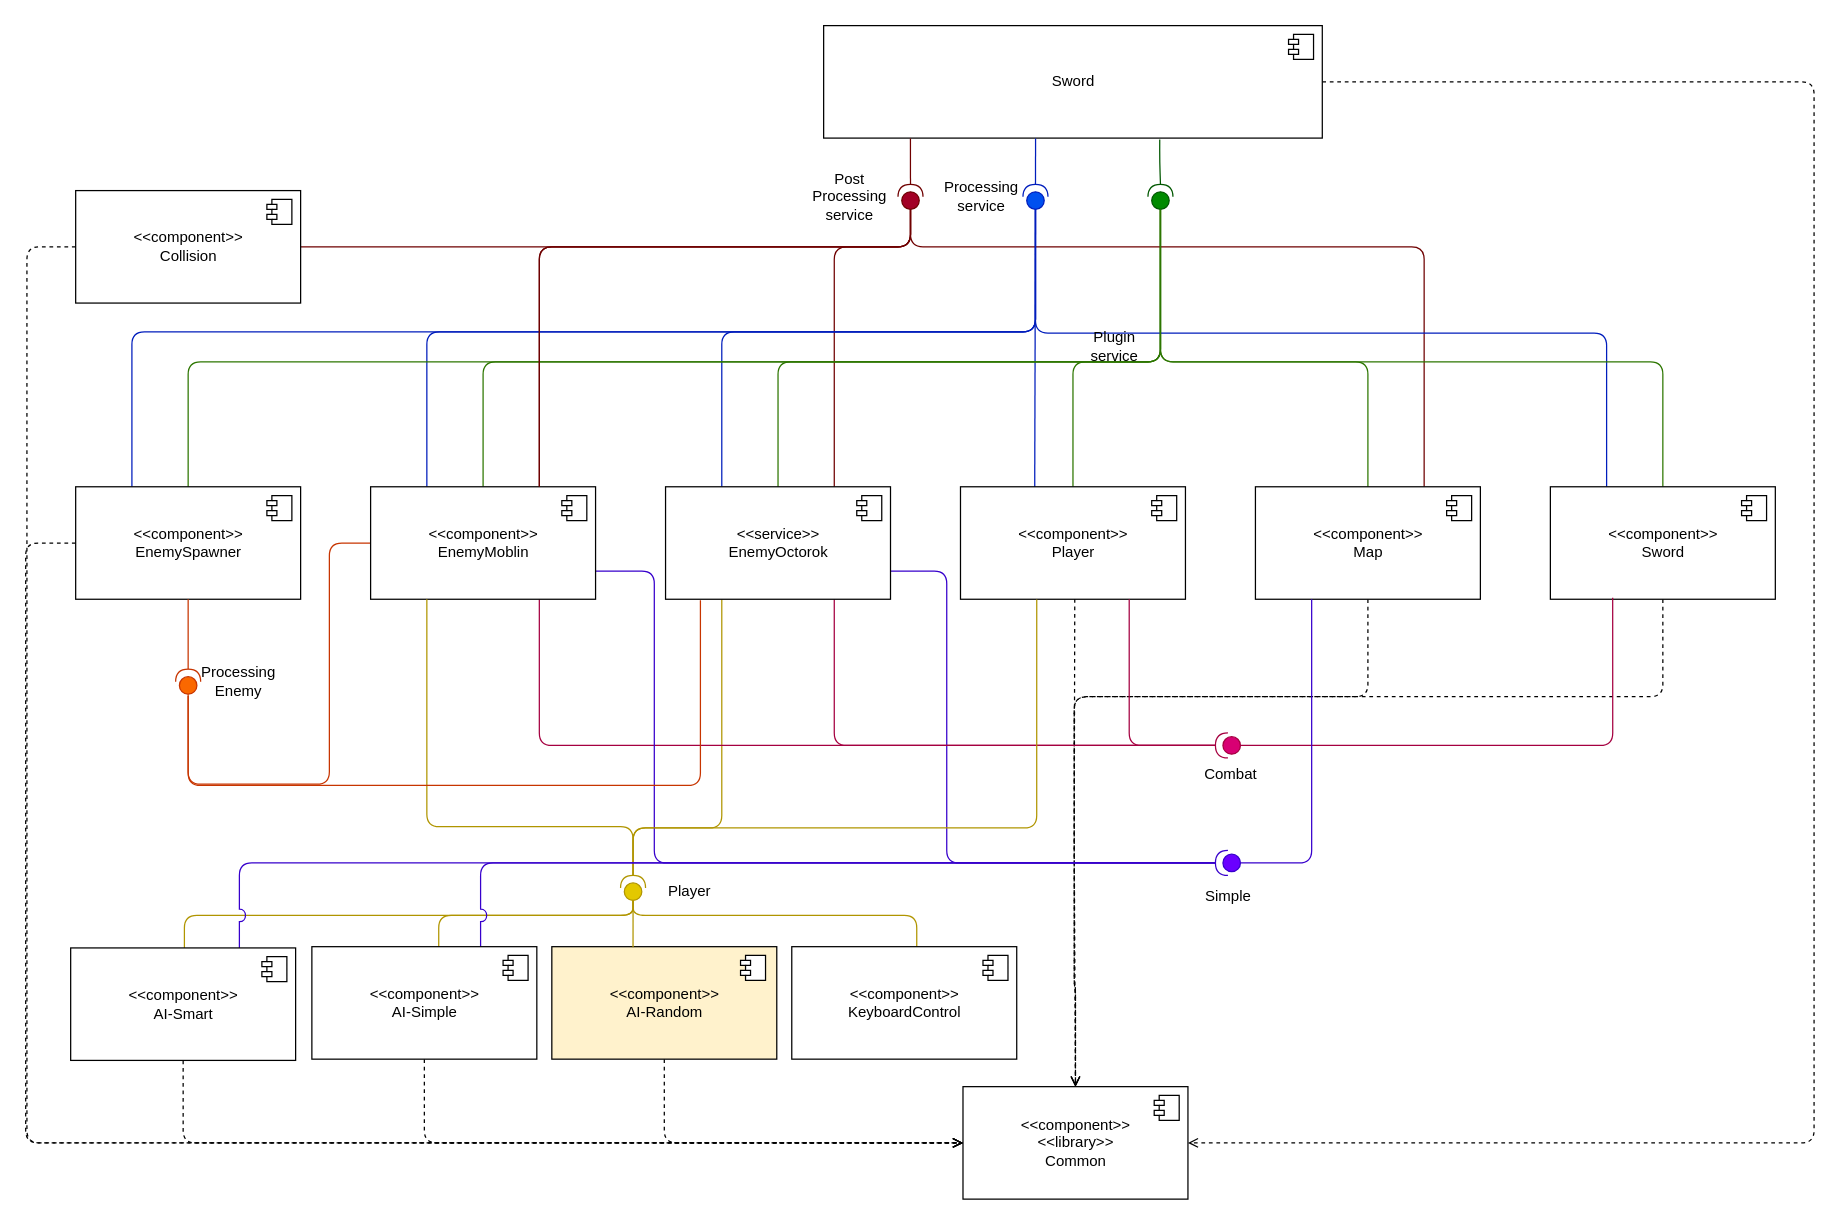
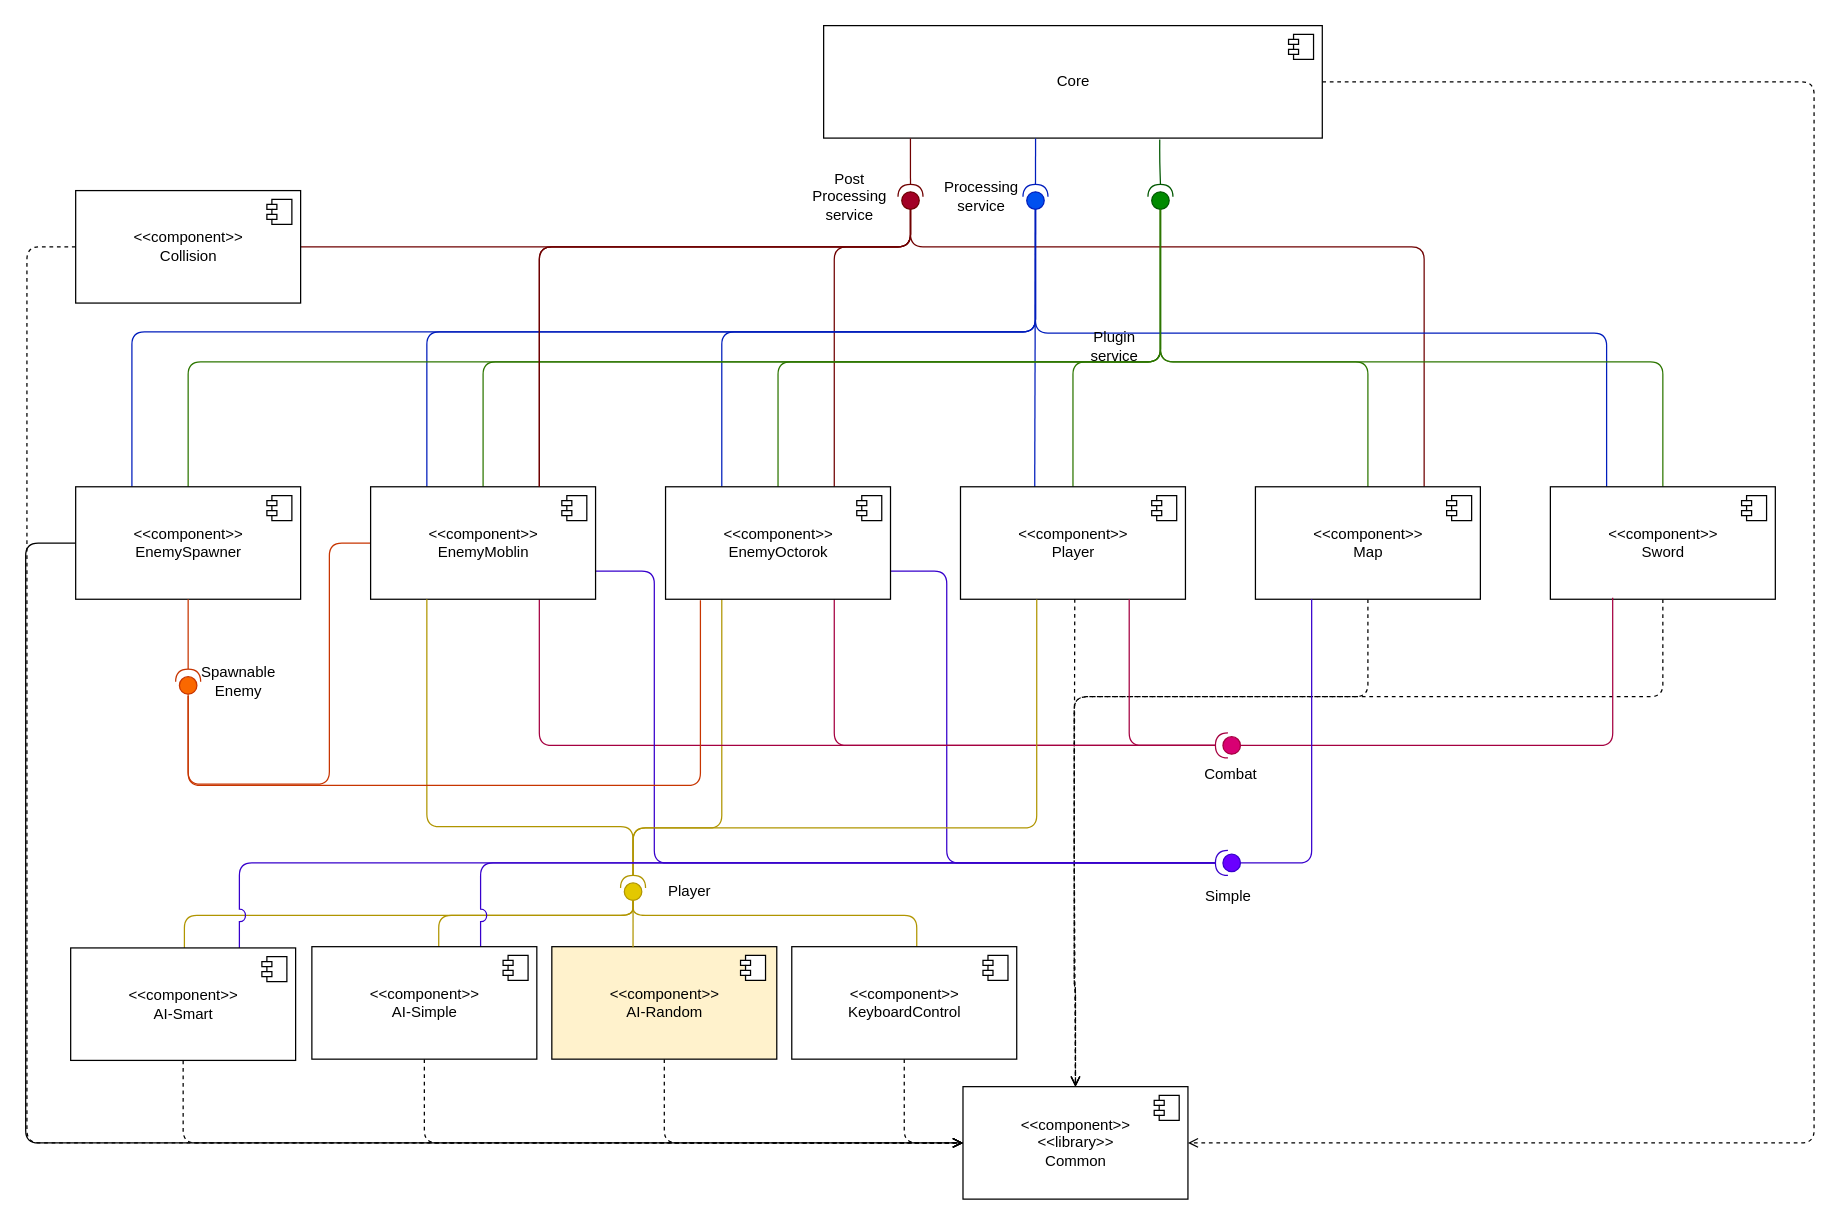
node "Sword": label "Sword" -> "Core"
edge "<<component>> EnemySpawner" -> "<<component>> <<library>> Common": style dashed -> solid
node "<<service>> EnemyOctorok": label "<<service>> EnemyOctorok" -> "<<component>> EnemyOctorok"
node "Processing Enemy": label "Processing Enemy" -> "Spawnable Enemy"
edge "<<component>> KeyboardControl" -> "<<component>> <<library>> Common": added
